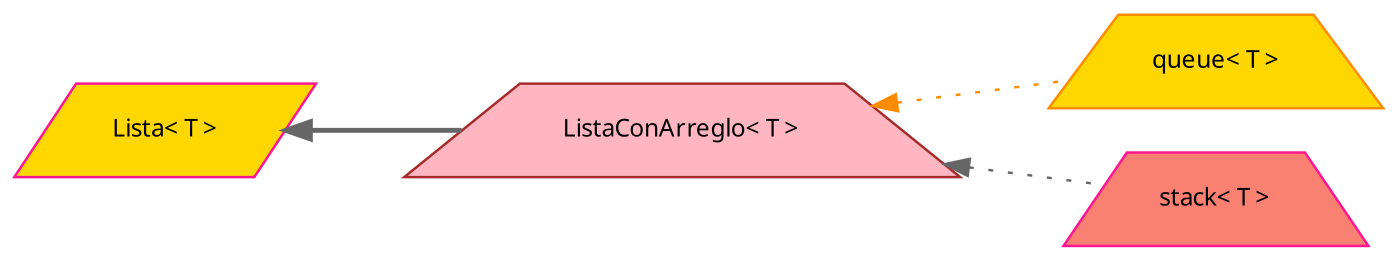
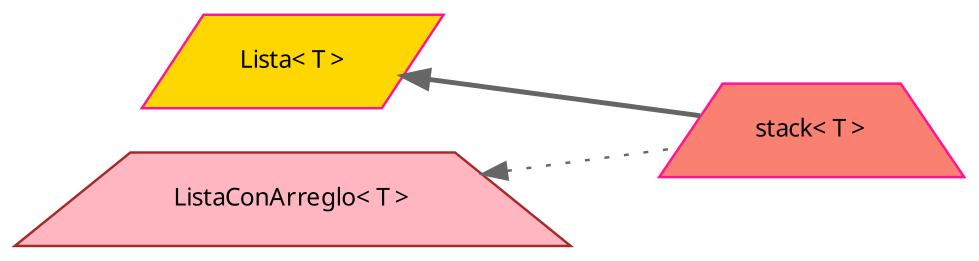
node "queue< T >": removed
edge "ListaConArreglo< T >" -> "Lista< T >": now "stack< T >" -> "Lista< T >"
